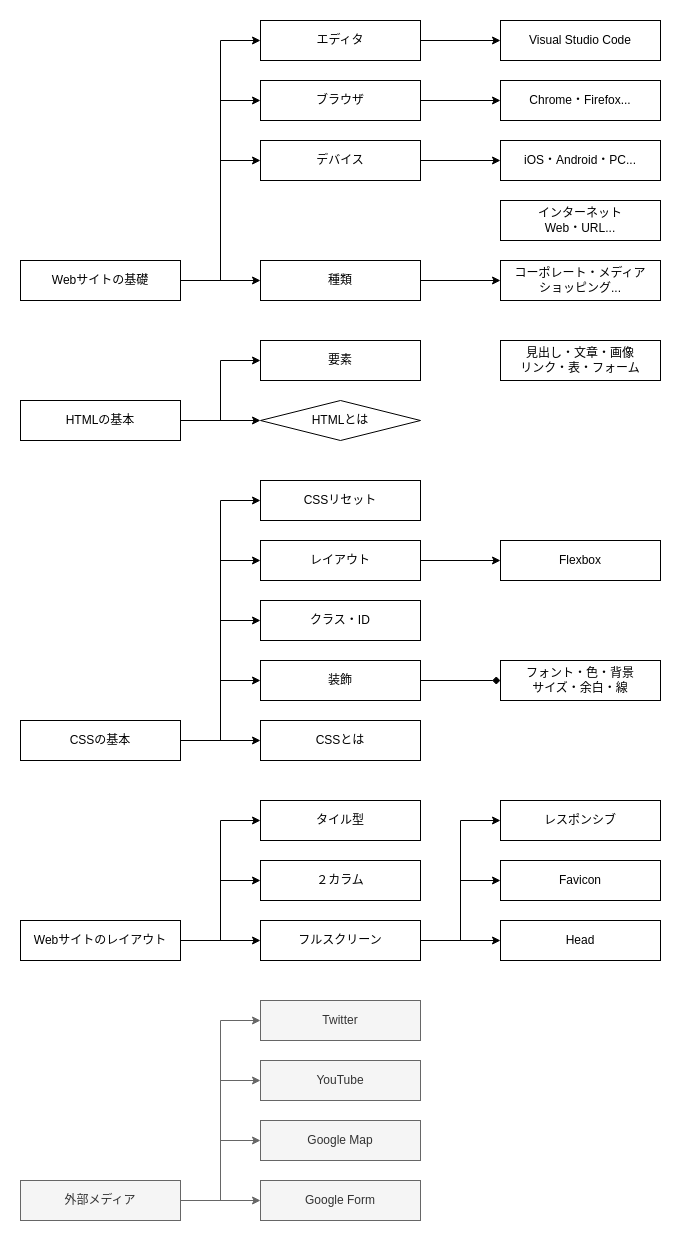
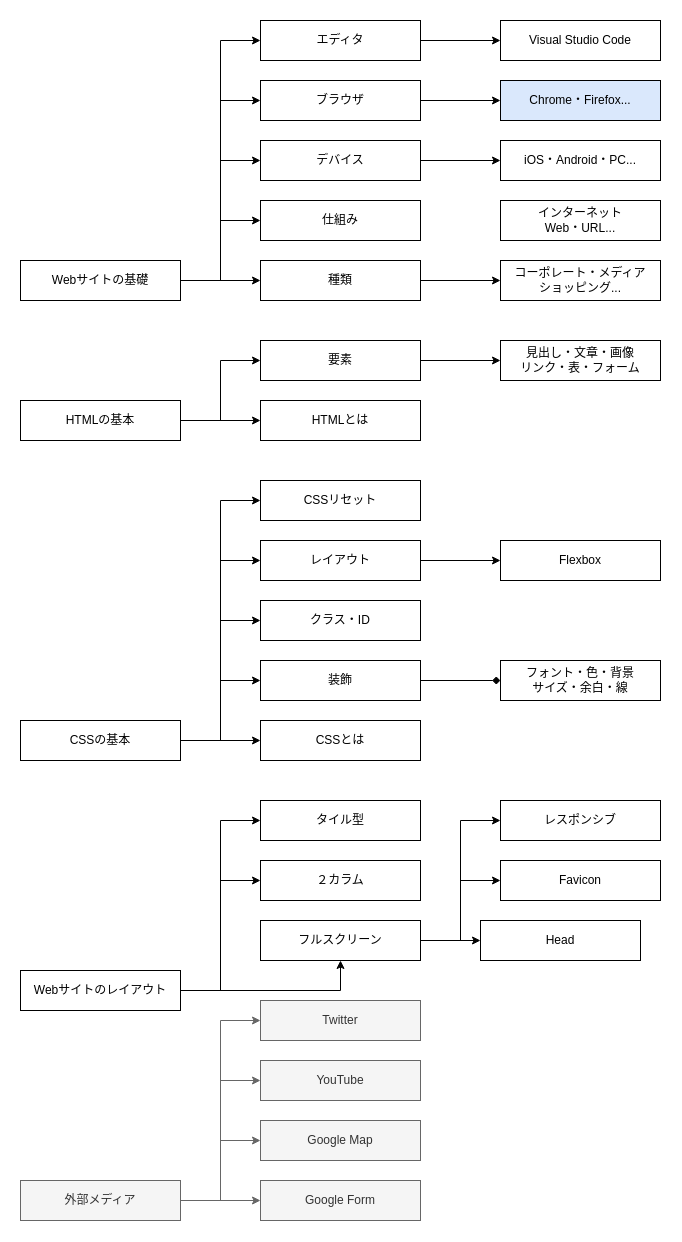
node "Chrome・Firefox...": fillcolor #ffffff -> #dae8fc
edge "Webサイトの基礎" -> "仕組み": added
node "仕組み": added
edge "要素" -> "見出し・文章・画像 リンク・表・フォーム": added
node "HTMLとは": shape diamond -> rectangle
node "Webサイトのレイアウト": moved (101, 941) -> (101, 991)
node "Head": moved (581, 941) -> (561, 941)
